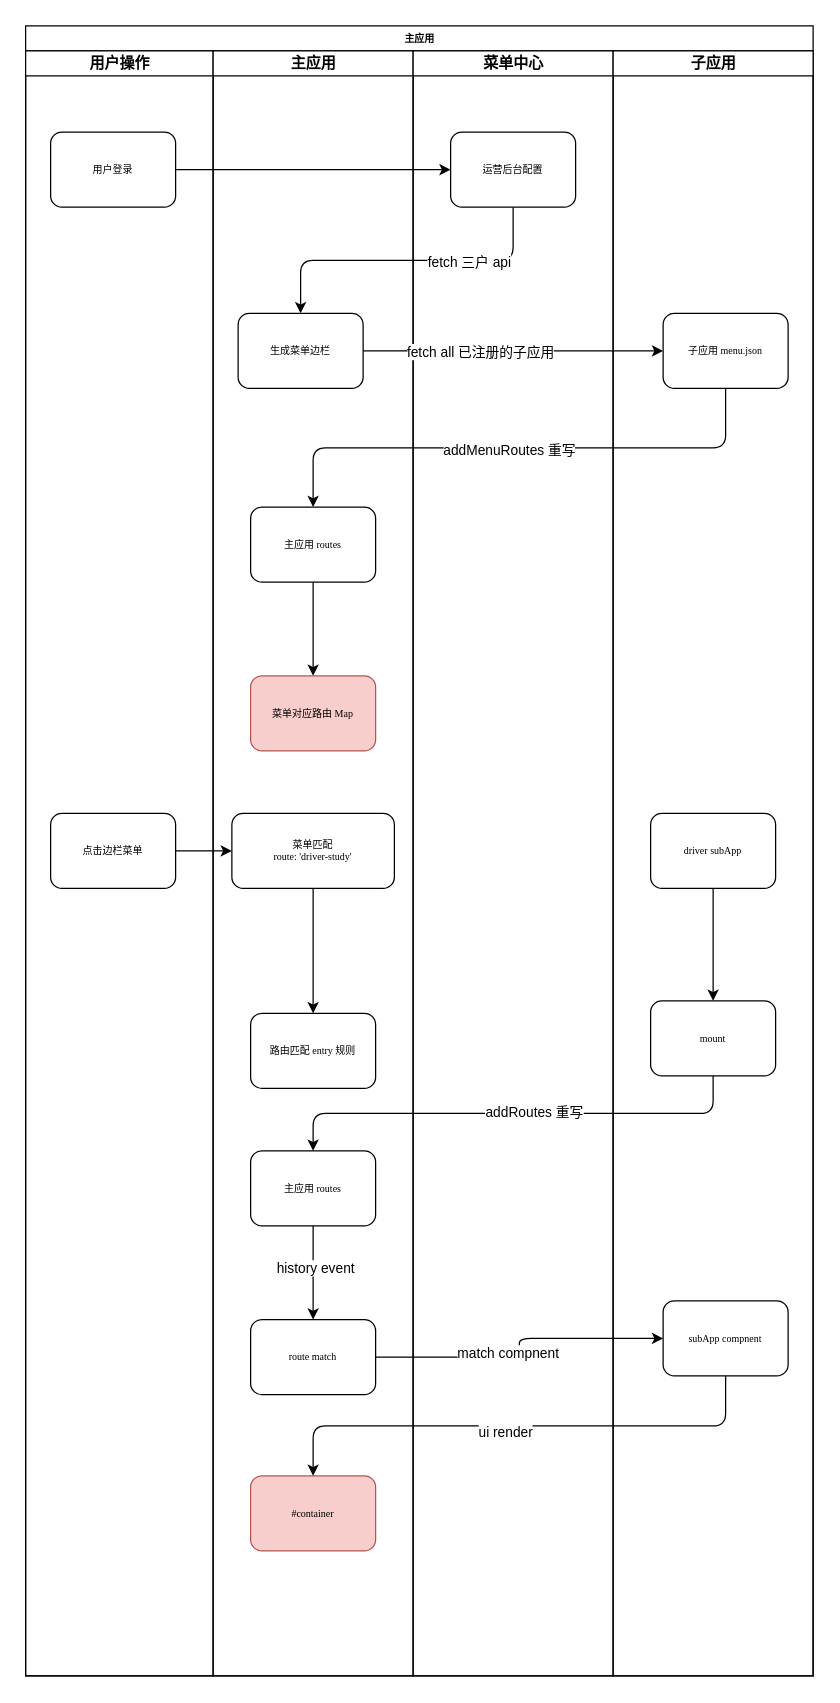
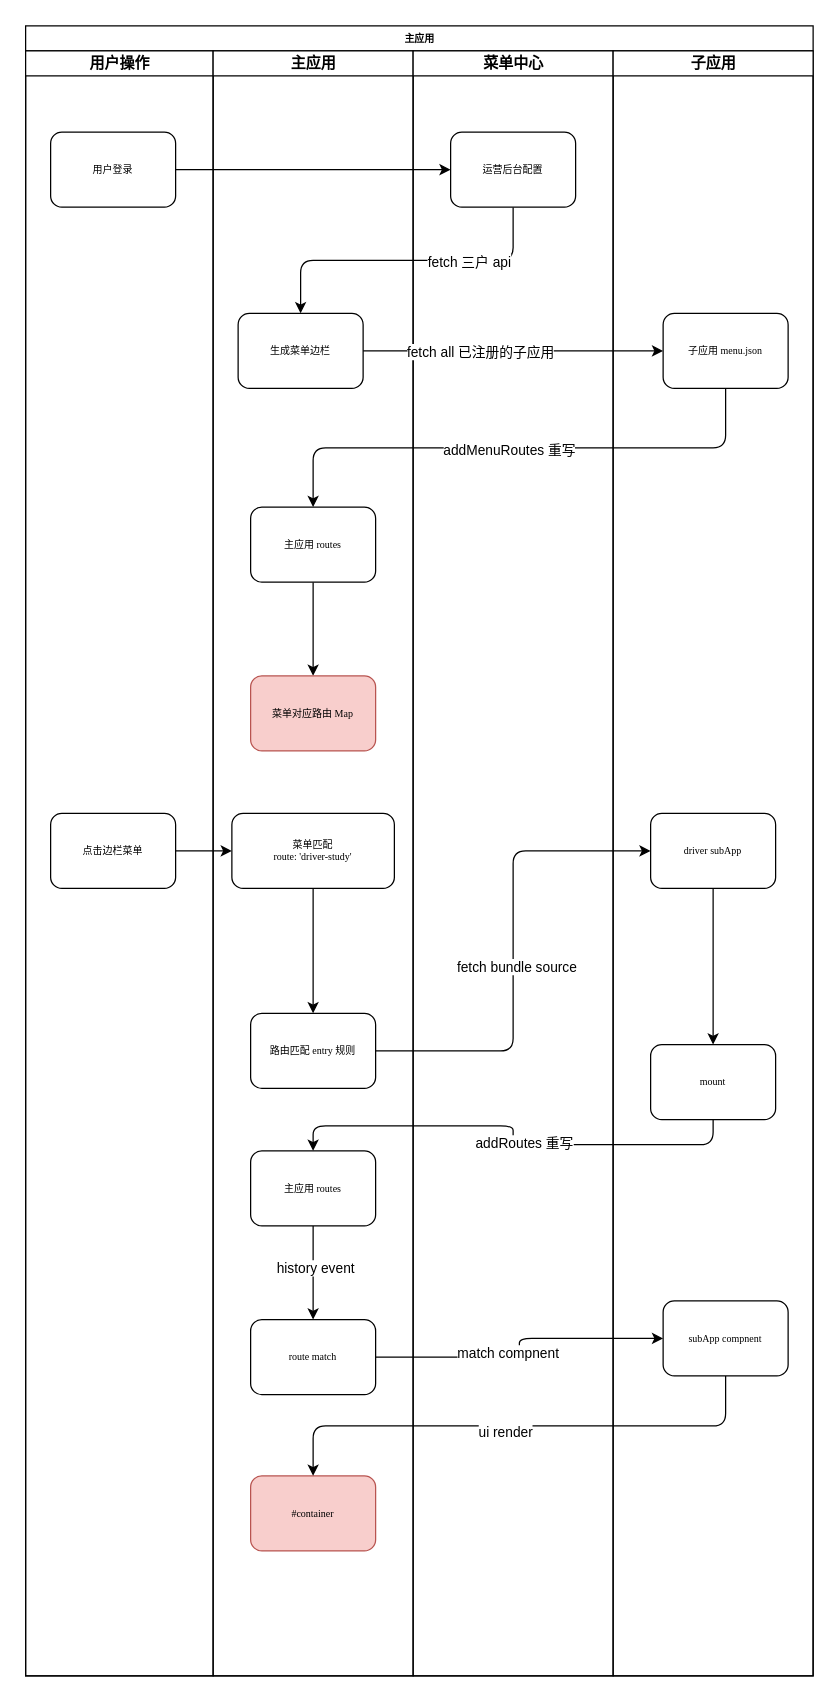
edge "路由匹配 entry 规则" -> "driver subApp": added, label "fetch bundle source"
node "mount": moved (713, 1038) -> (713, 1082)
